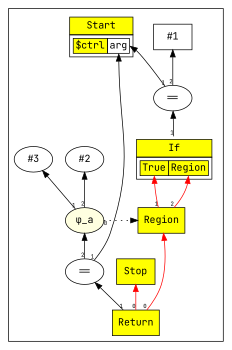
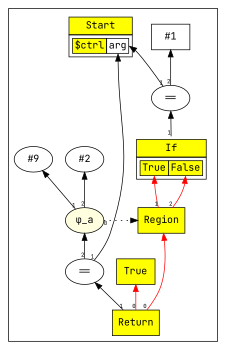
node "#3": label "#3" -> "#9"
node "If": text "Region" -> "False"
node "Stop": label "Stop" -> "True"
